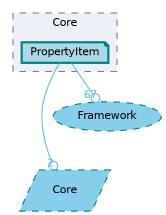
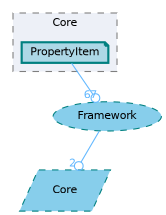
edge "PropertyItem" -> "Core": now "Framework" -> "Core"
